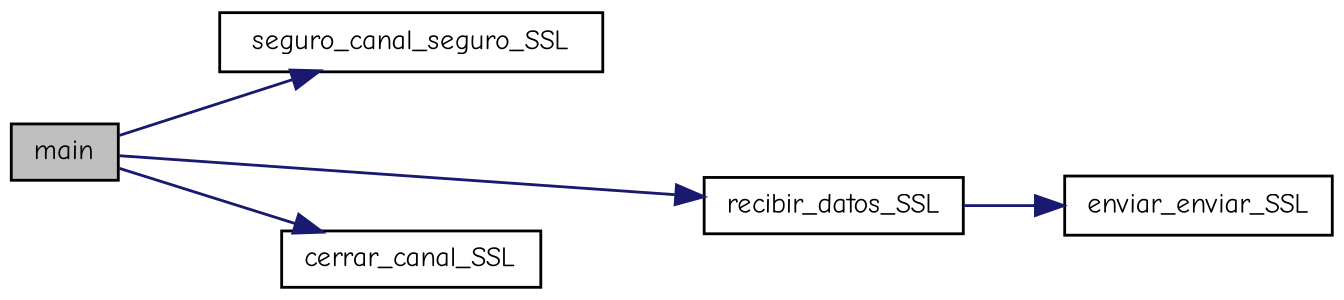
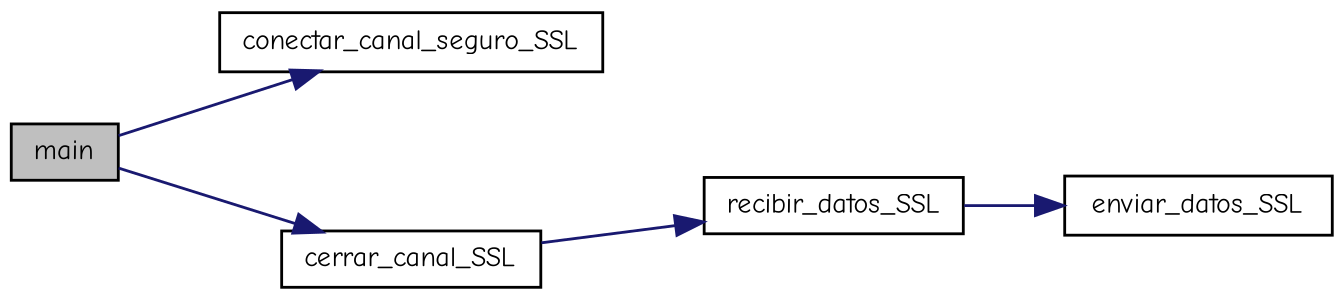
node "seguro_canal_seguro_SSL": label "seguro_canal_seguro_SSL" -> "conectar_canal_seguro_SSL"
edge "main" -> "recibir_datos_SSL": now "cerrar_canal_SSL" -> "recibir_datos_SSL"
node "enviar_enviar_SSL": label "enviar_enviar_SSL" -> "enviar_datos_SSL"
